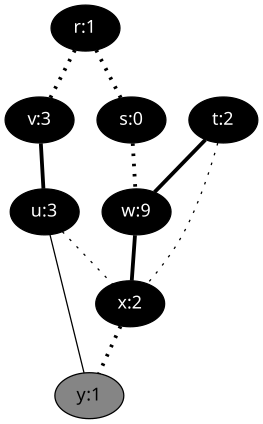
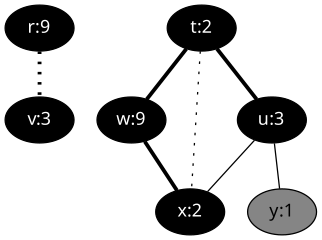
node "r:1": label "r:1" -> "r:9"
node "s:0": removed
edge "v:3" -- "u:3": now "t:2" -- "u:3"
edge "u:3" -- "x:2": style dotted -> bold
edge "x:2" -- "y:1": removed
